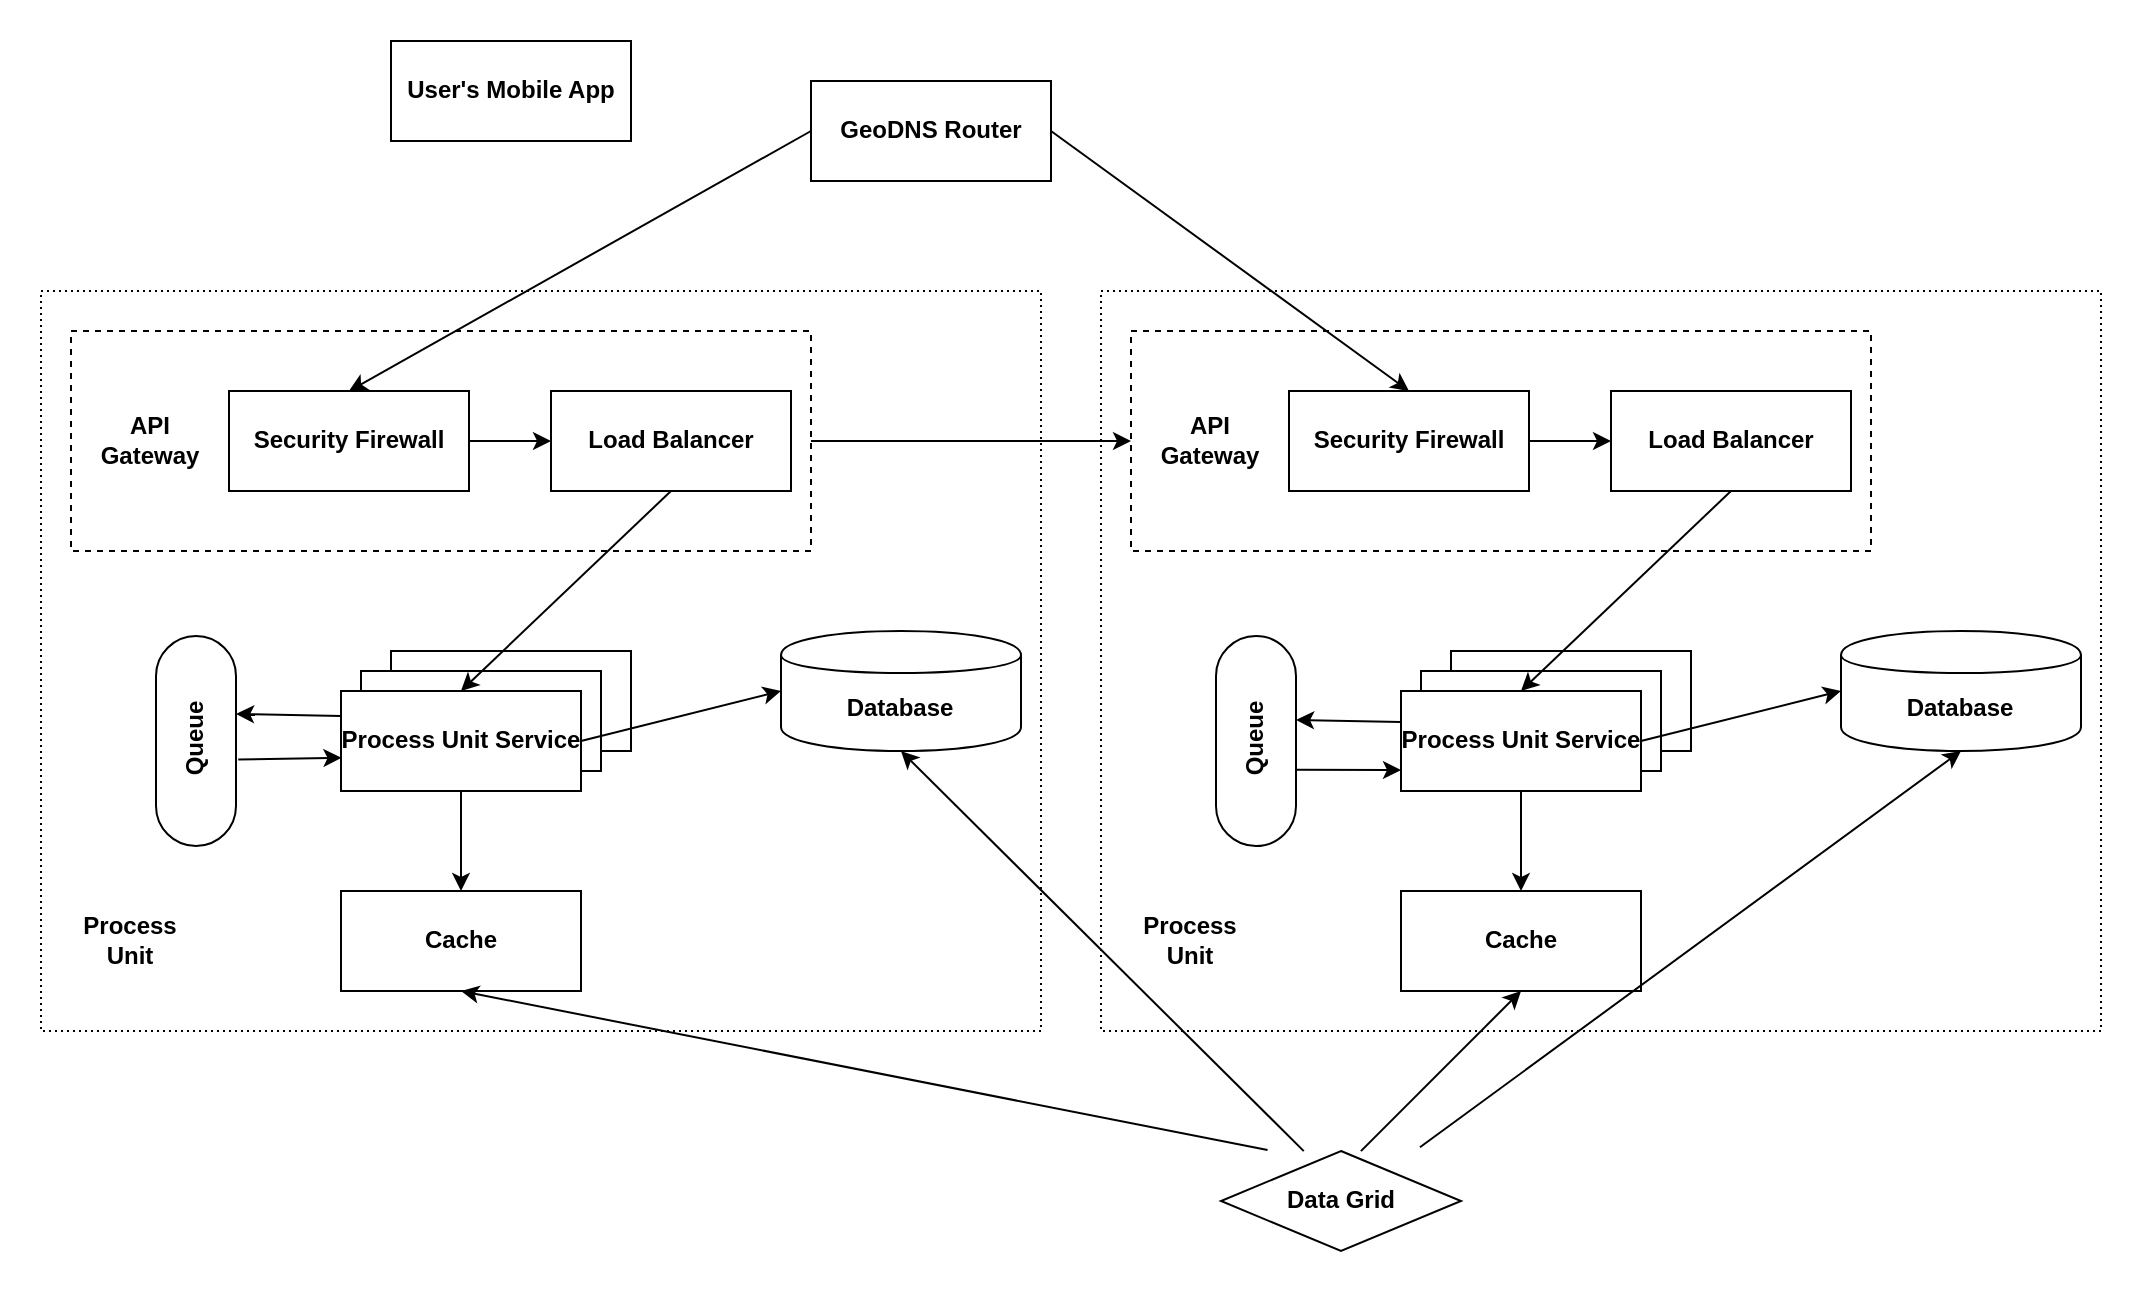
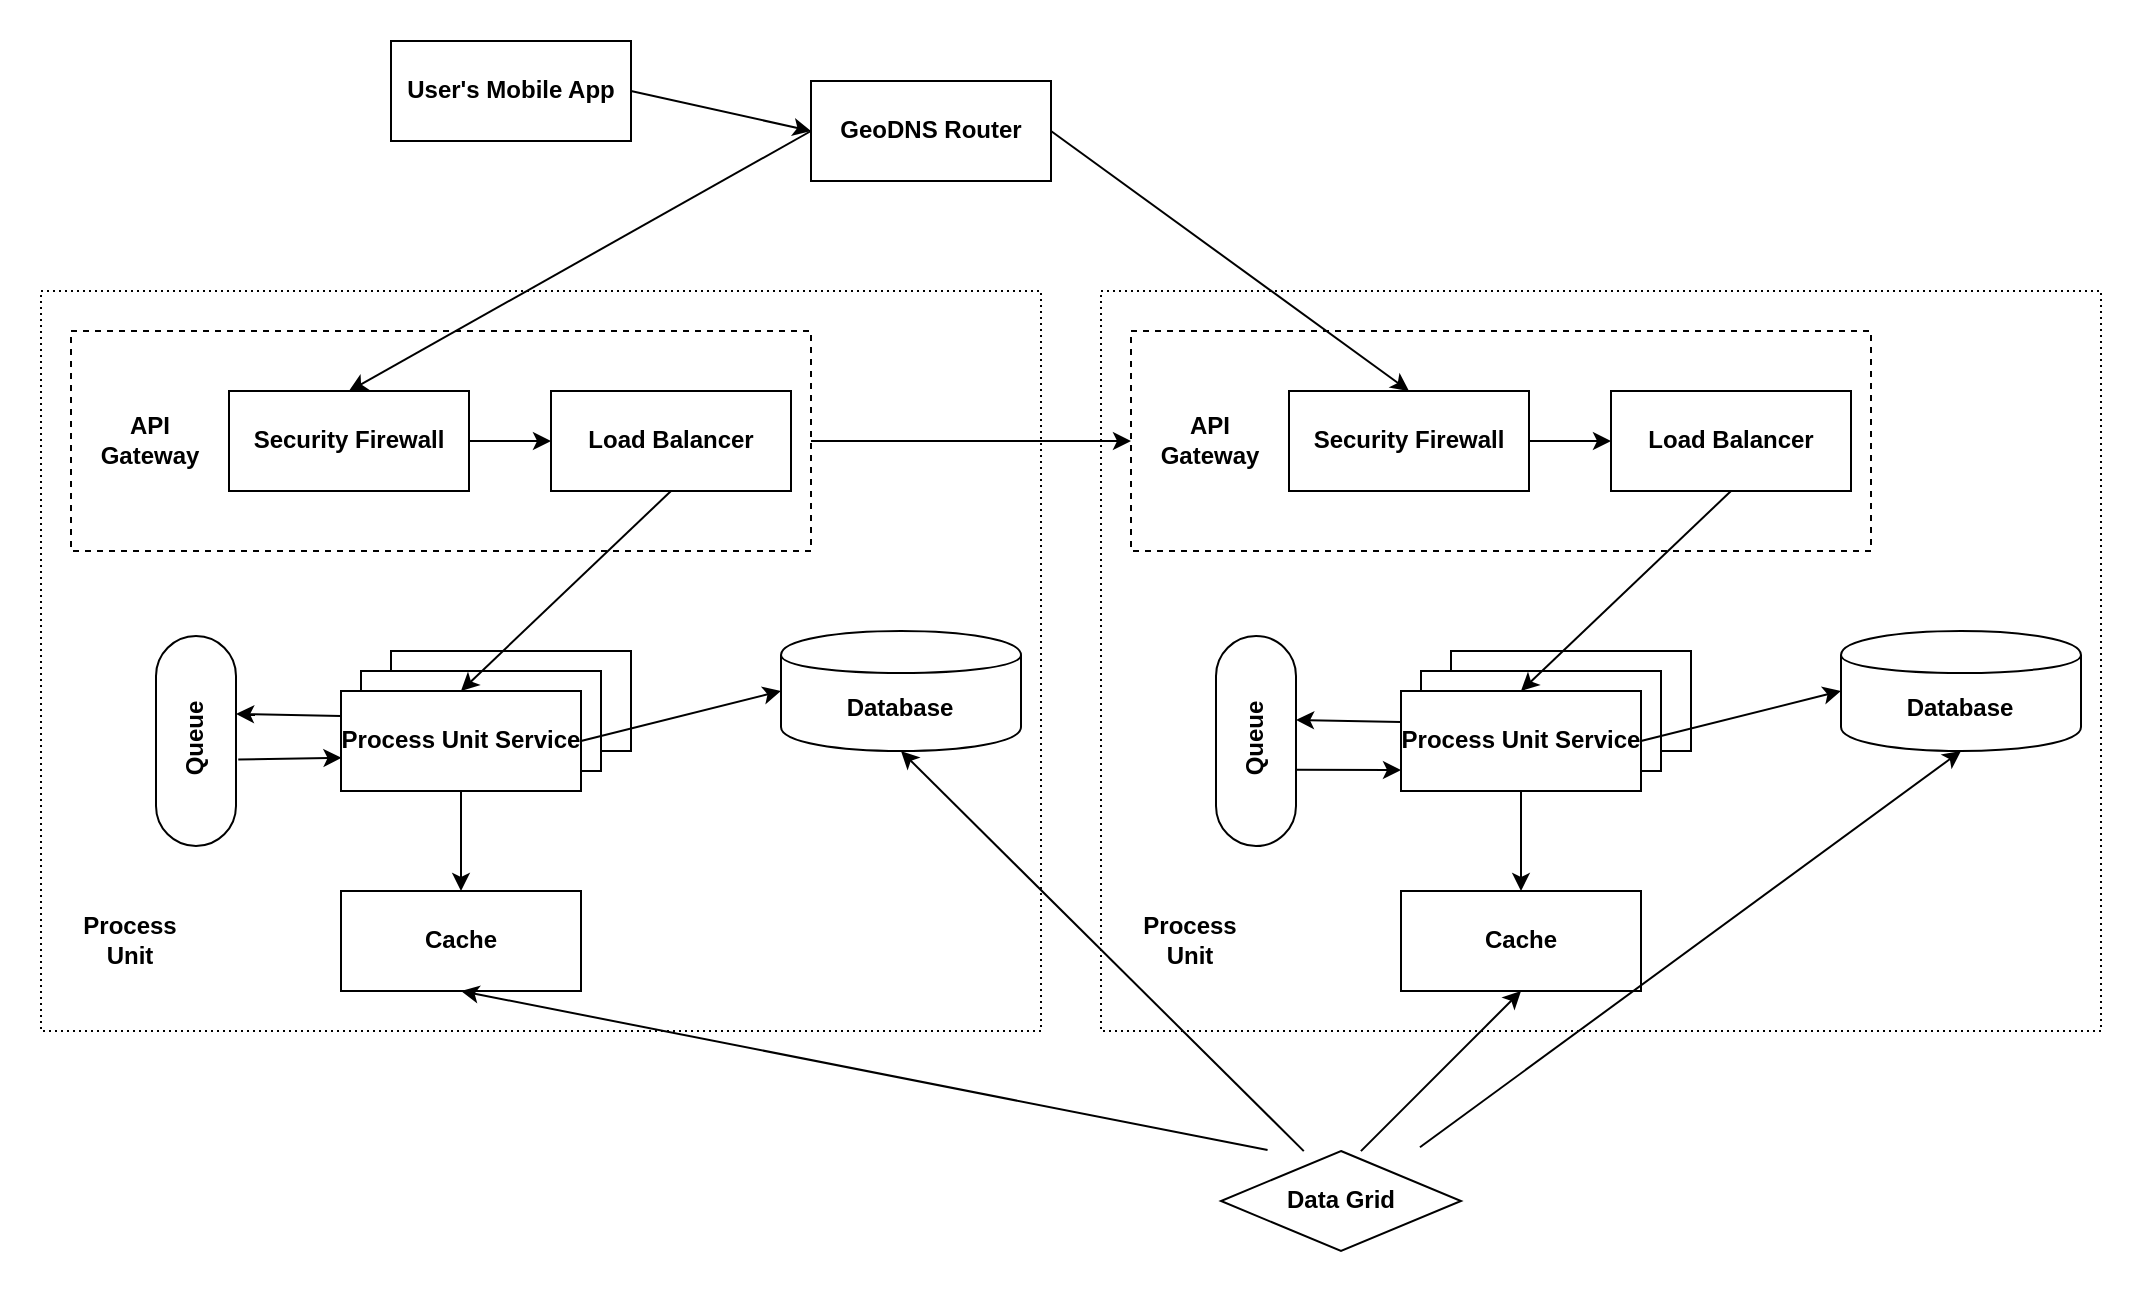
edge "User's Mobile App" -> "GeoDNS Router": added
